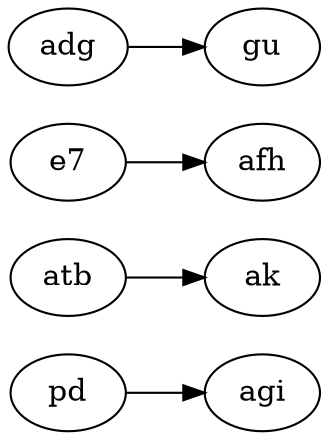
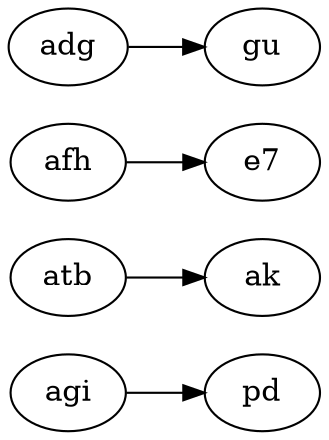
edge "e7" -> "afh": reversed
edge "pd" -> "agi": reversed
